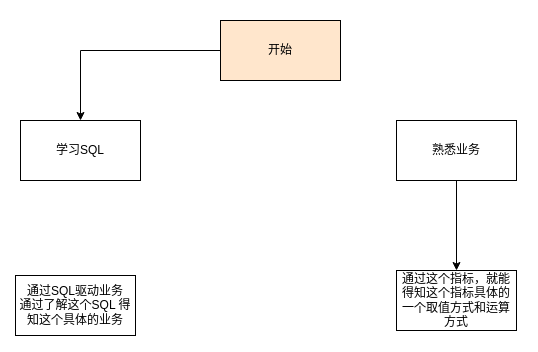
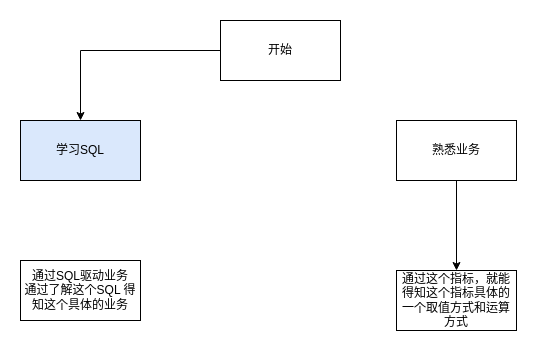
node "开始": fillcolor #ffe6cc -> #ffffff
node "学习SQL": fillcolor #ffffff -> #dae8fc
node "通过SQL驱动业务 通过了解这个SQL 得知这个具体的业务": moved (76, 306) -> (81, 291)
